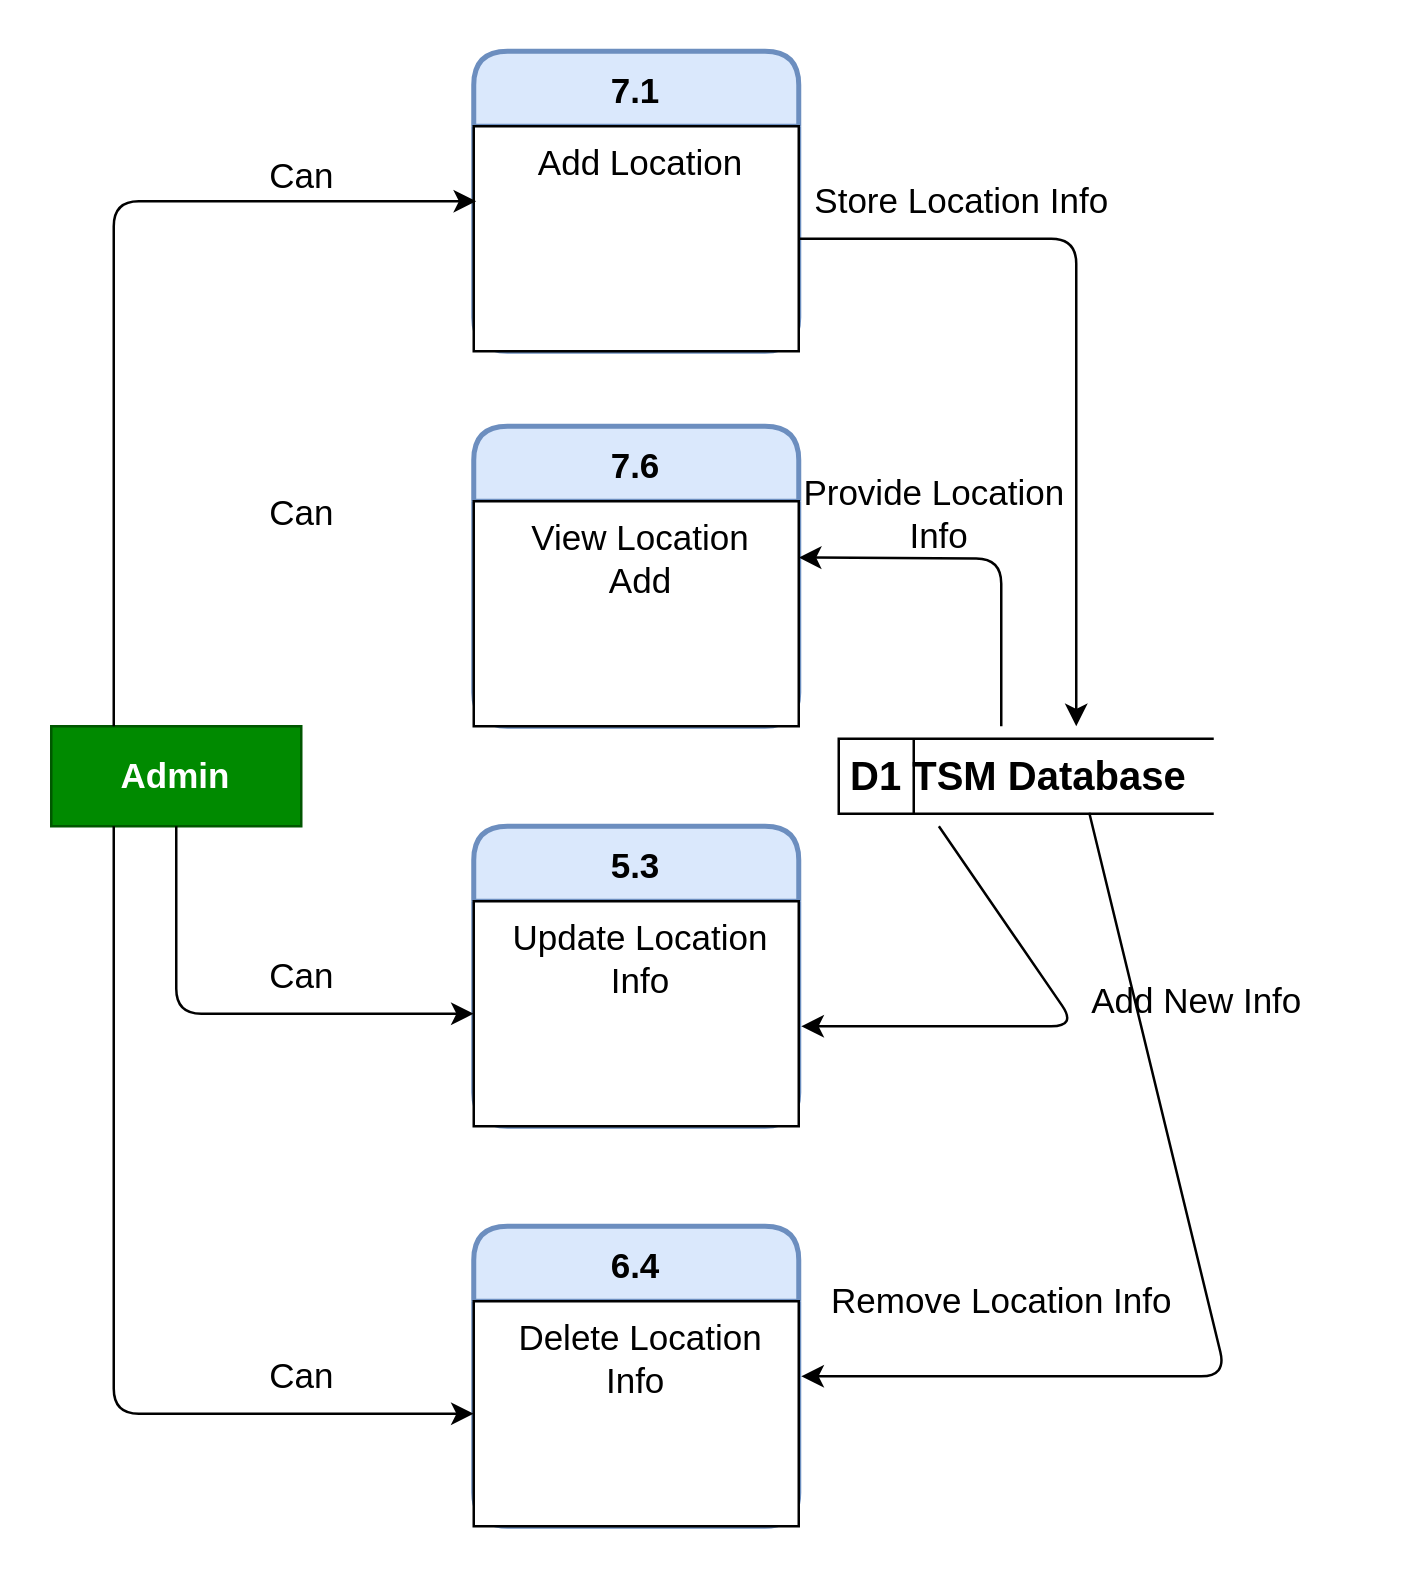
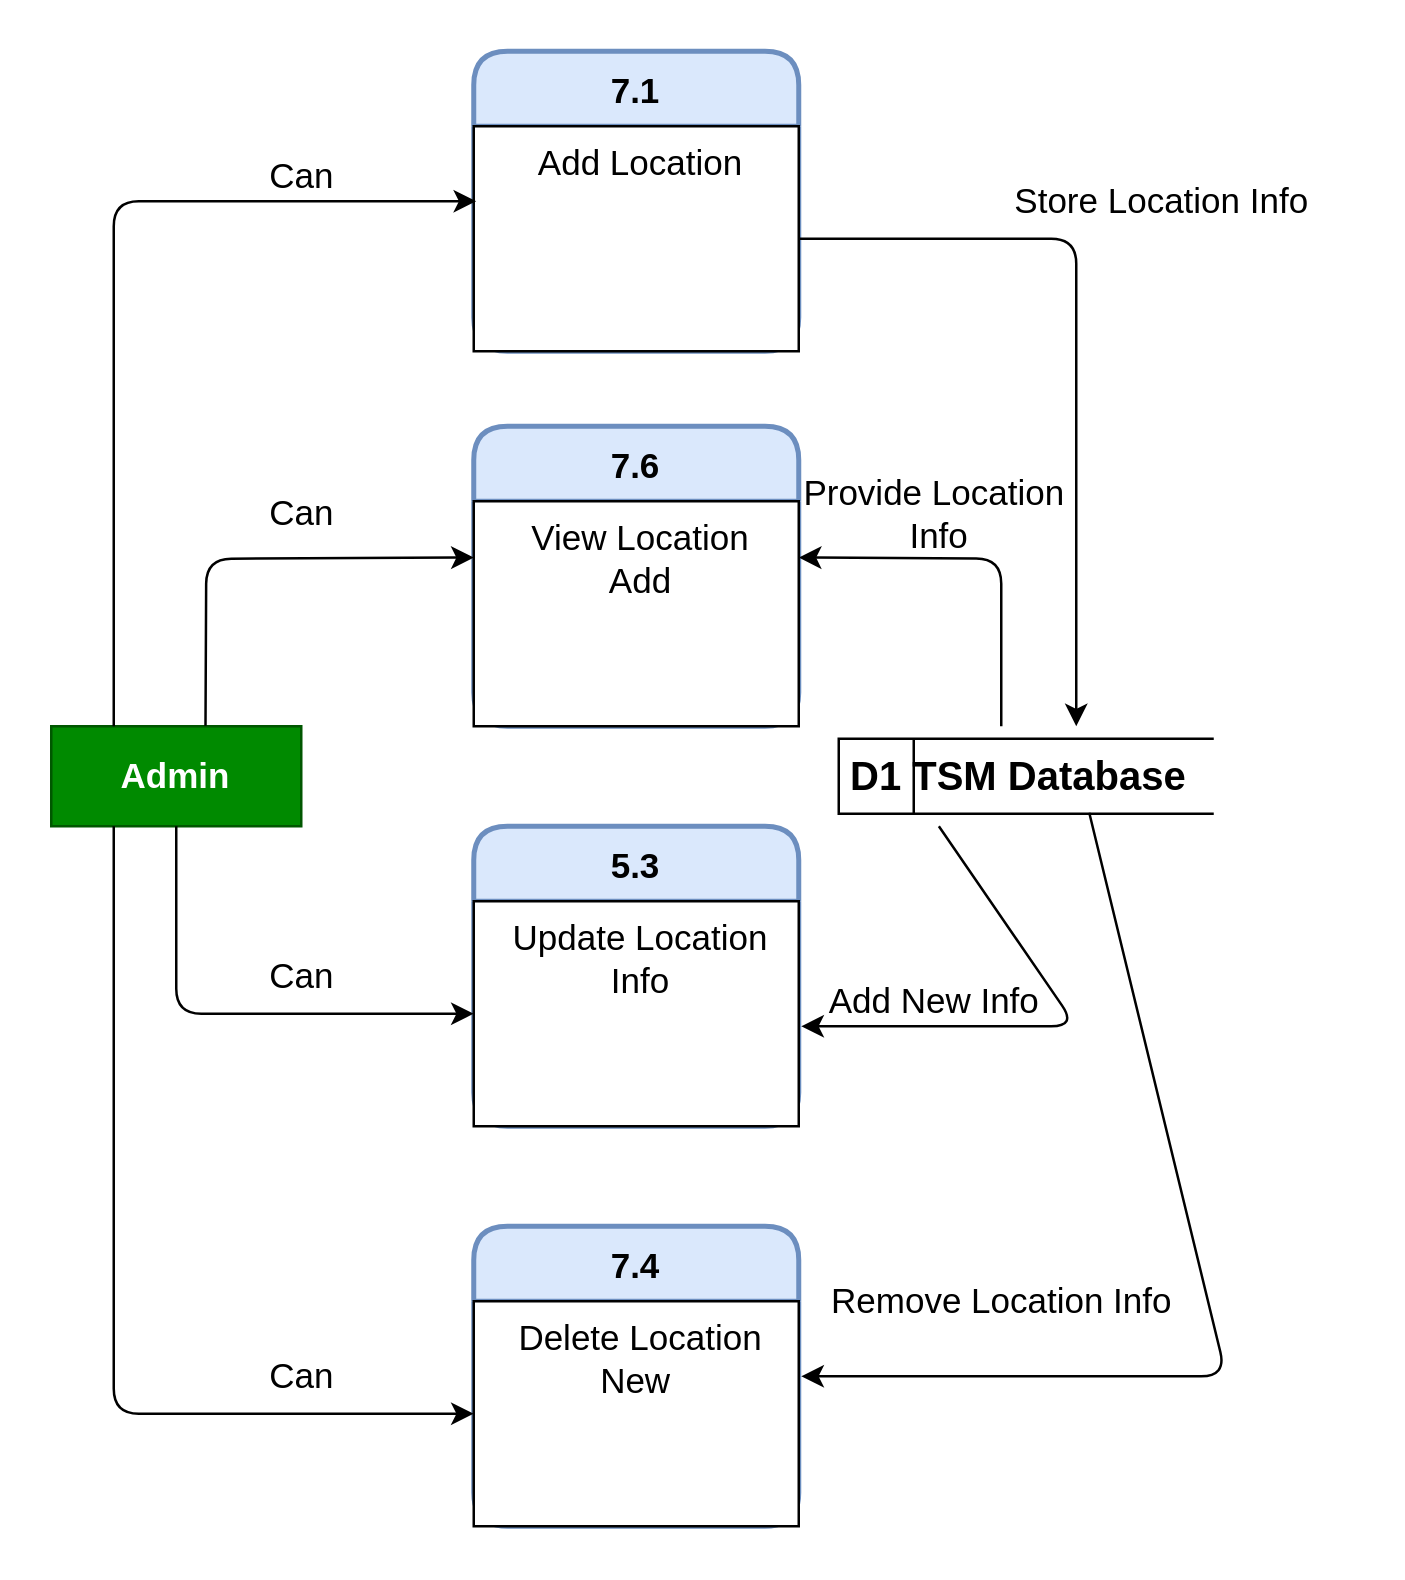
node "Store Location Info": moved (961, 201) -> (1161, 201)
edge "Admin" -> "View Location Add": added
node "Add New Info": moved (1196, 1001) -> (934, 1001)
node "6.4": label "6.4" -> "7.4"
node "Delete Location Info": label "Delete Location Info" -> "Delete Location New"
